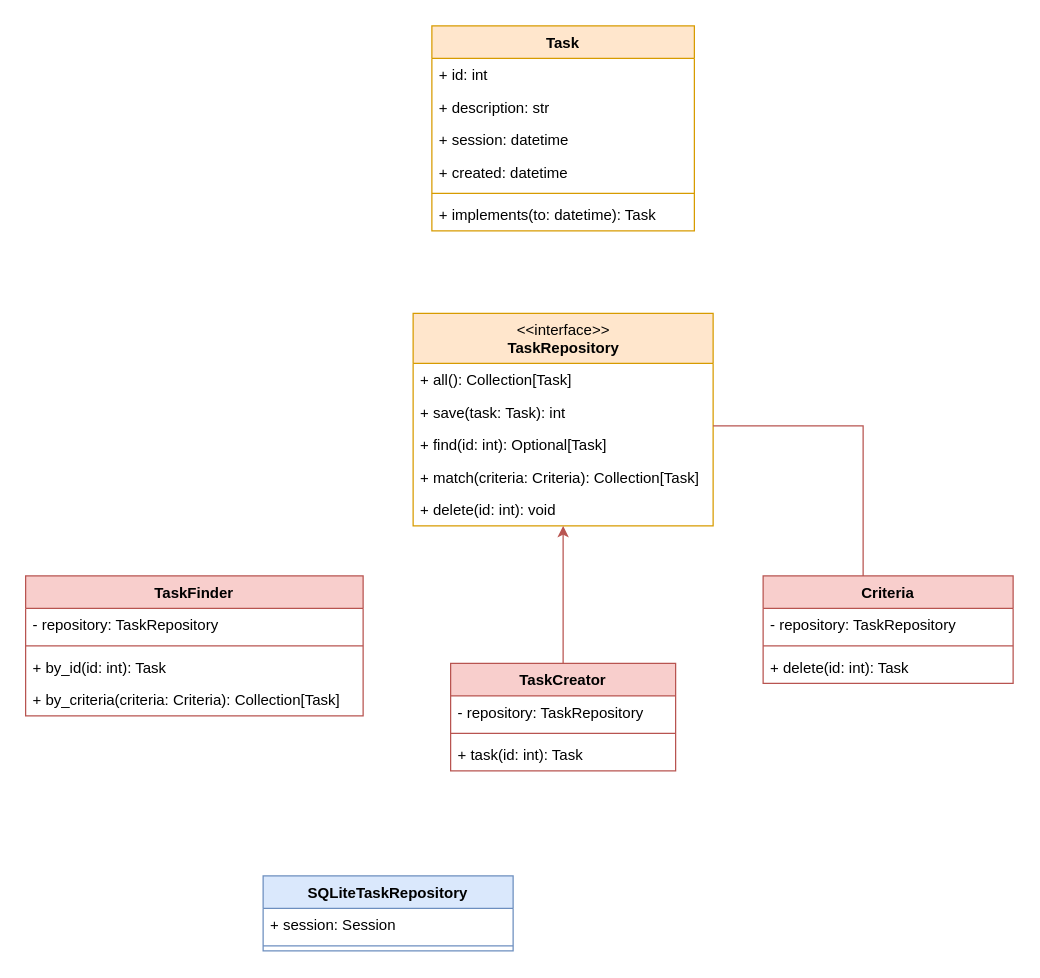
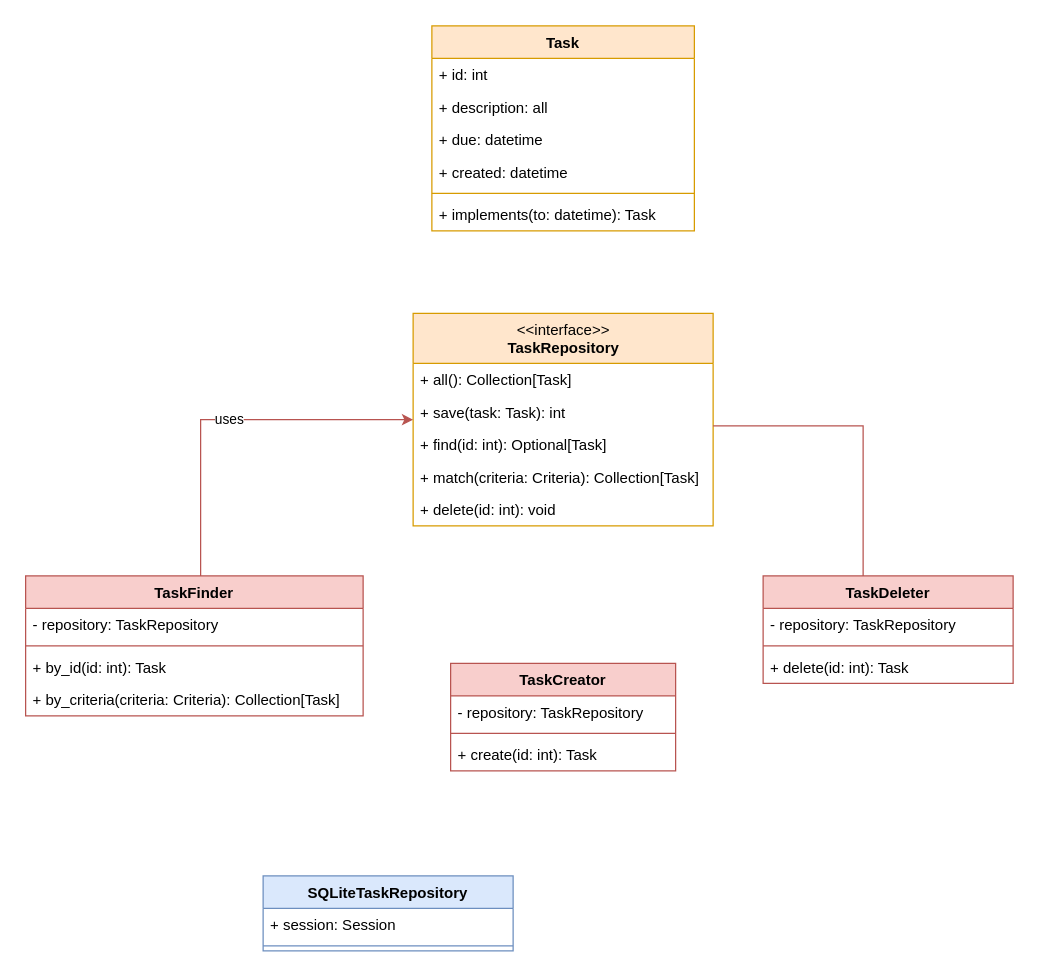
node "+ description: str": label "+ description: str" -> "+ description: all"
node "+ session: datetime": label "+ session: datetime" -> "+ due: datetime"
edge "TaskFinder" -> "<<interface>> TaskRepository": added, label "uses"
node "Criteria": label "Criteria" -> "TaskDeleter"
edge "TaskCreator" -> "<<interface>> TaskRepository": removed
node "+ task(id: int): Task": label "+ task(id: int): Task" -> "+ create(id: int): Task"
